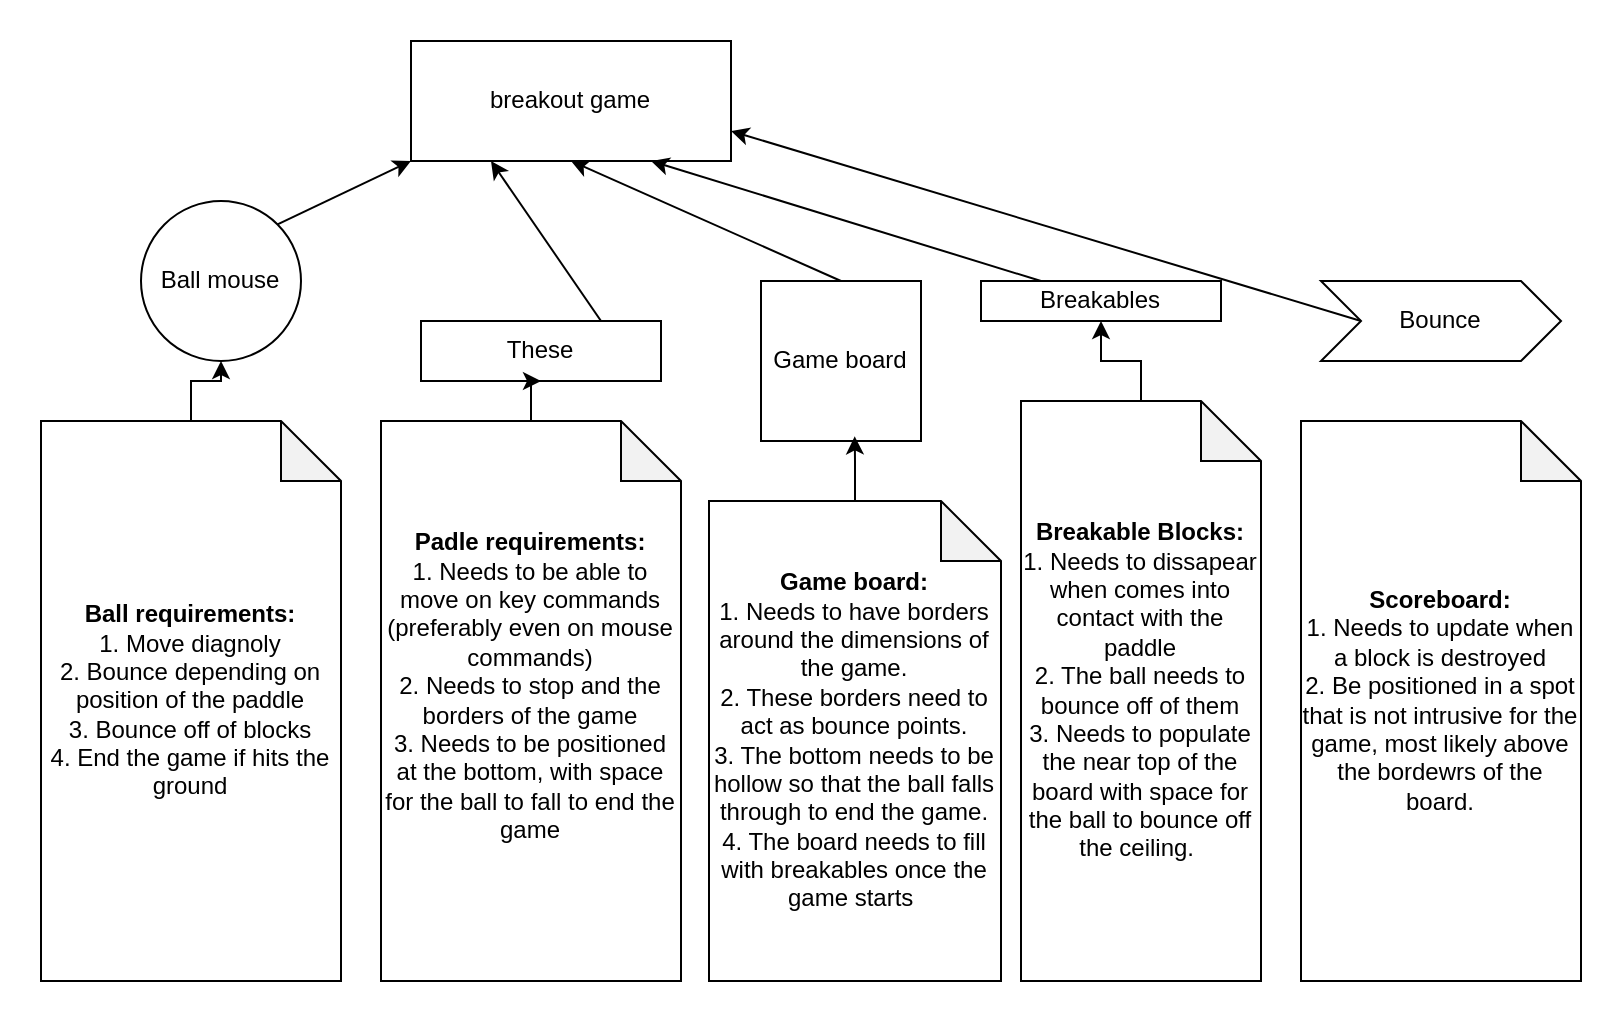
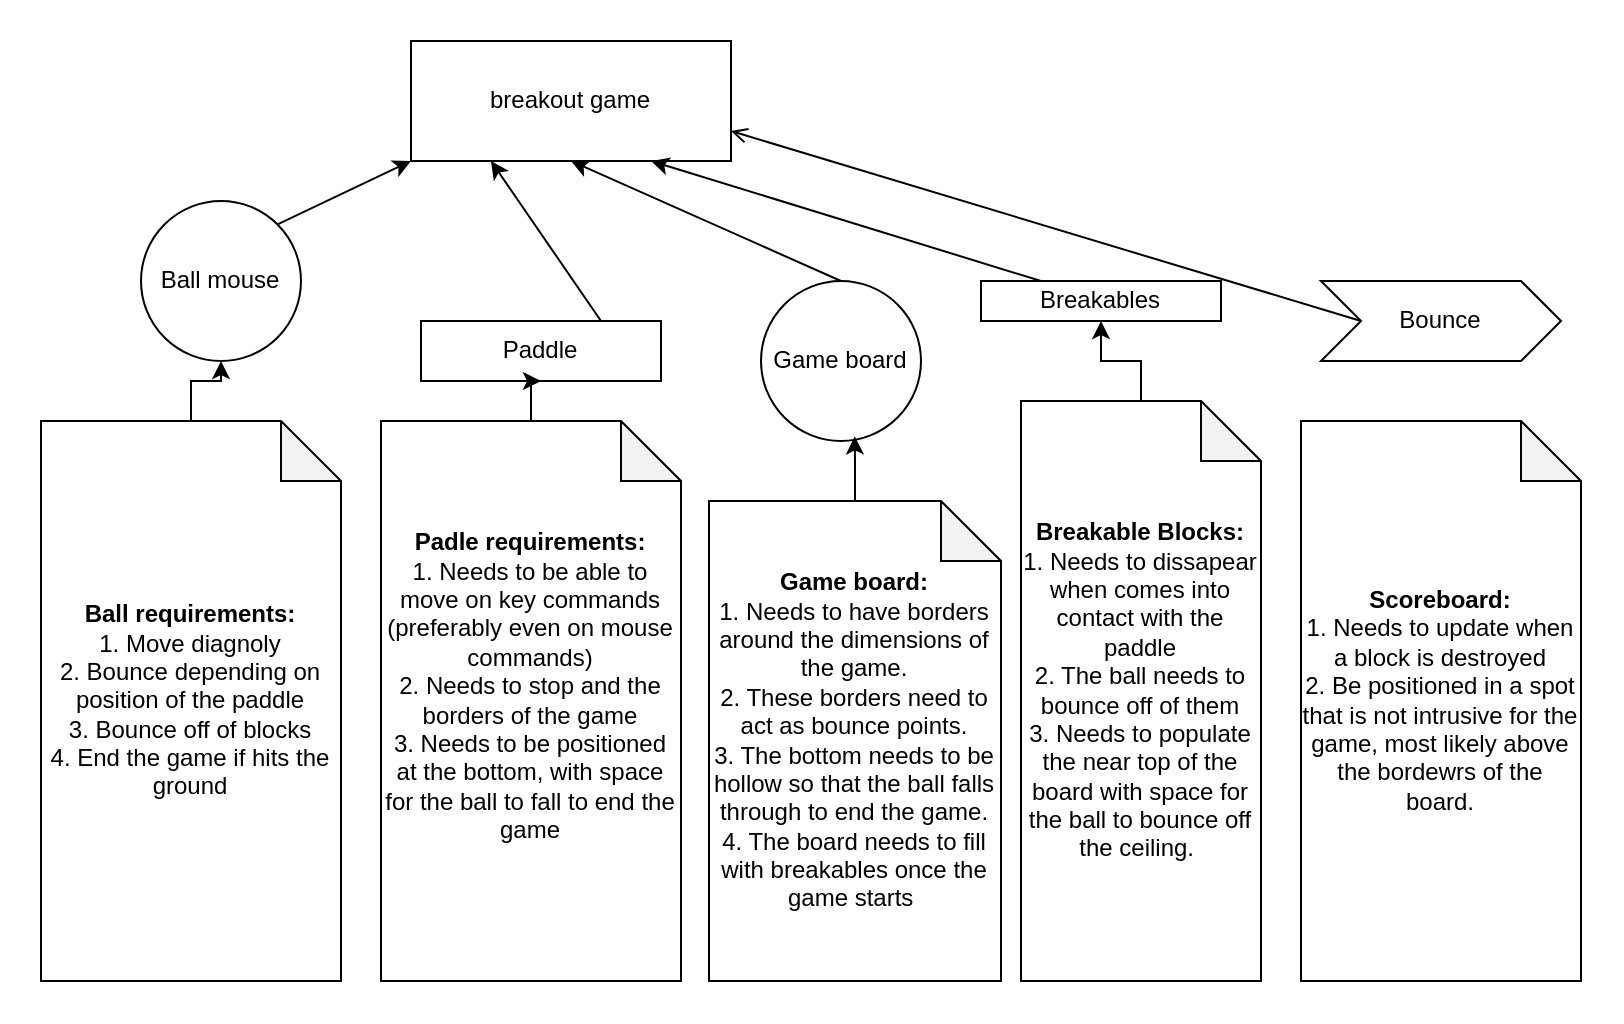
edge "Bounce" -> "breakout game": arrowhead classic -> open
node "These": label "These" -> "Paddle"
node "Game board": shape rectangle -> ellipse
